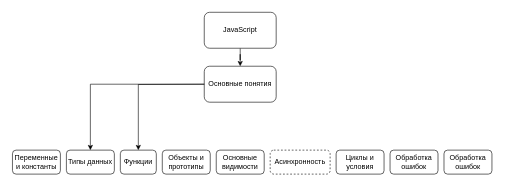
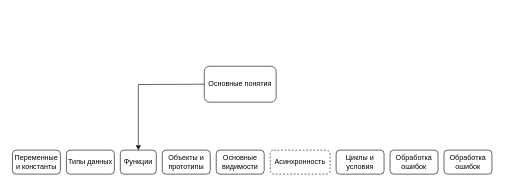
node "JavaScript": removed
edge "JavaScript" -> "Основные понятия": removed
edge "Основные понятия" -> "Типы данных": removed
